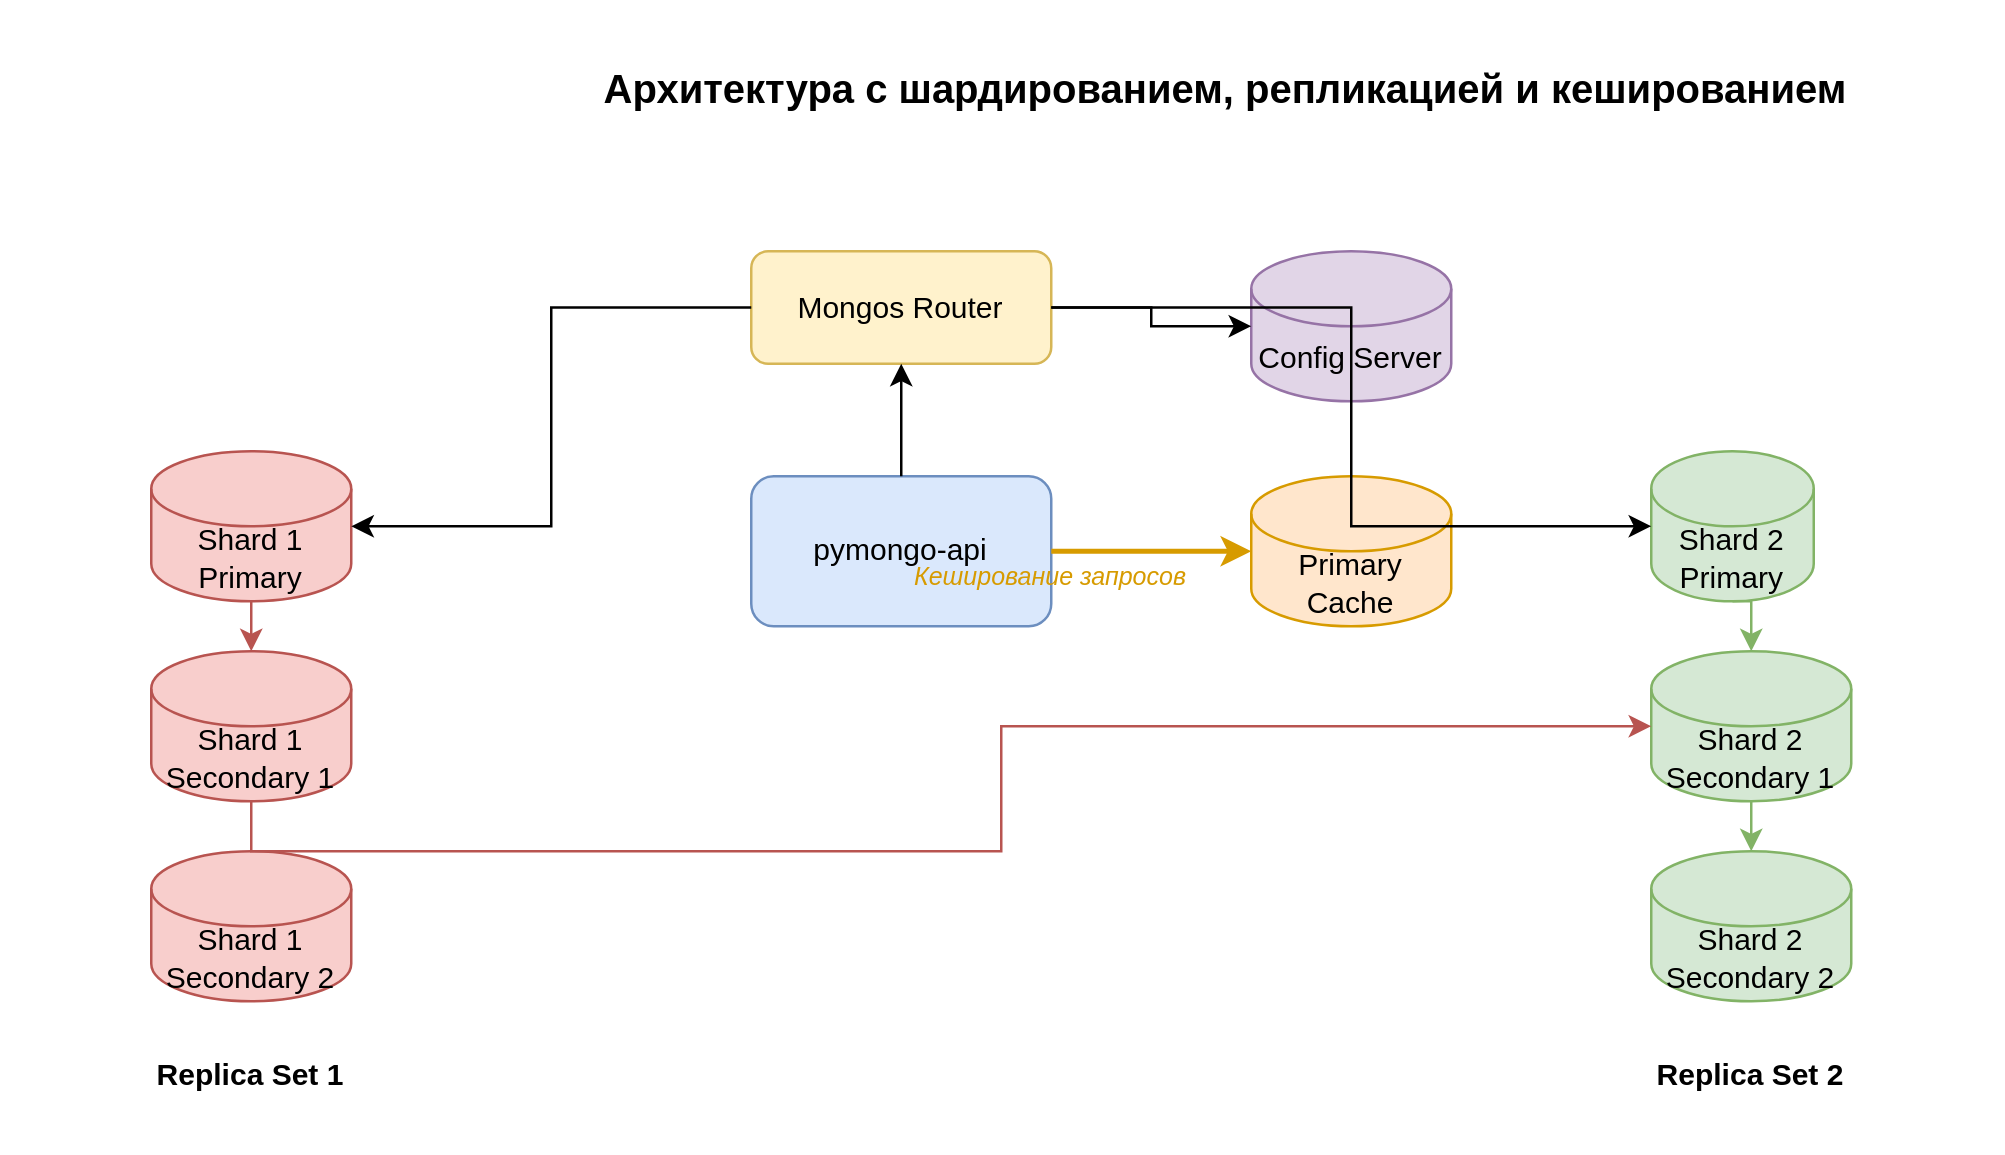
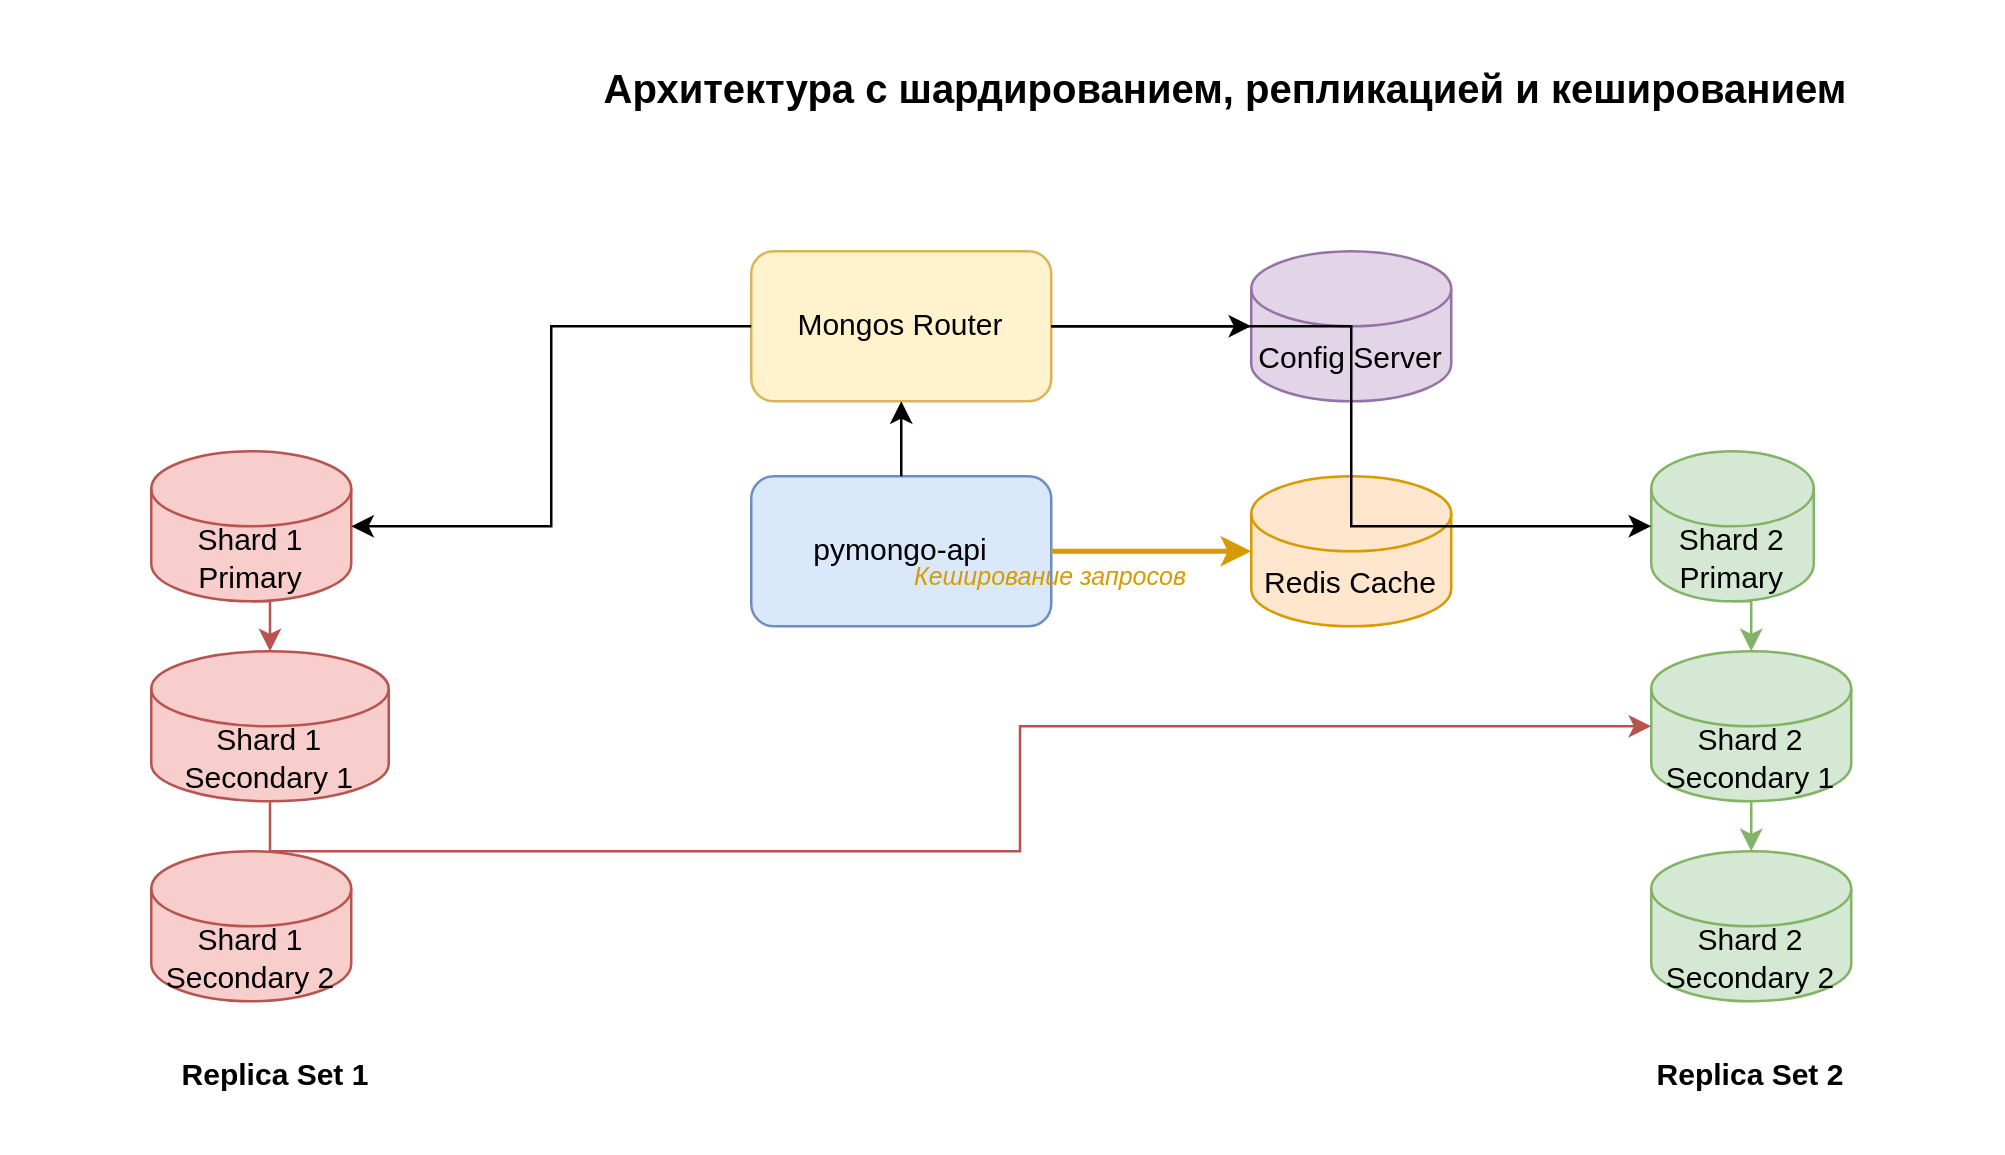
node "Mongos Router": size 300x113 -> 300x150
node "Primary Cache": label "Primary Cache" -> "Redis Cache"
node "Shard 1 Secondary 1": size 200x150 -> 238x150
node "Replica Set 1": moved (251, 1076) -> (276, 1076)
